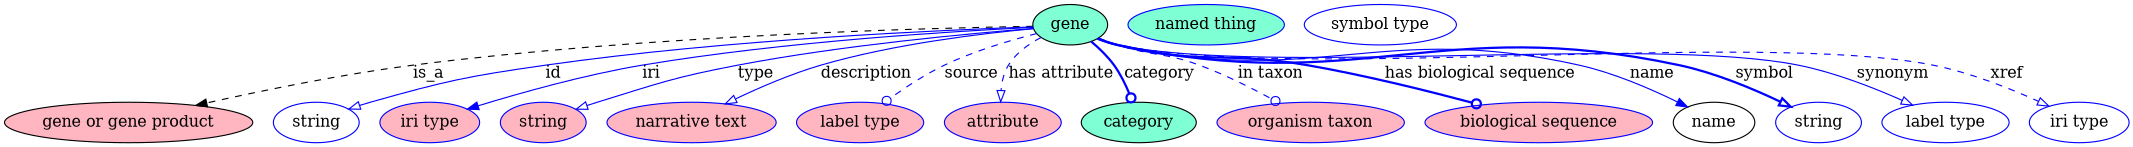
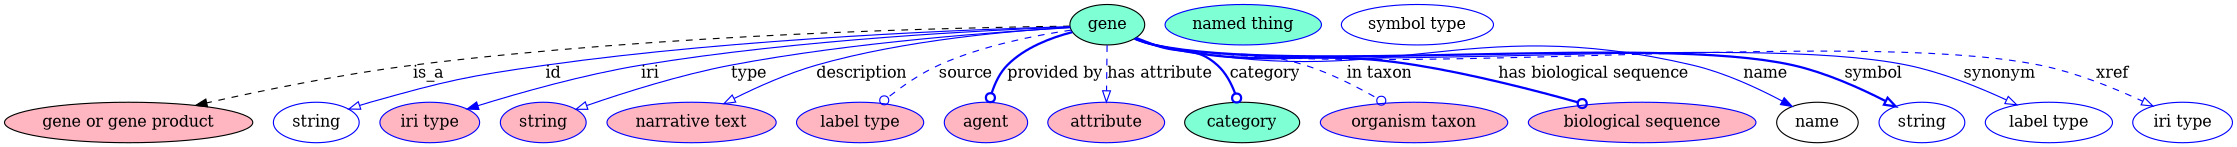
node "agent": added
